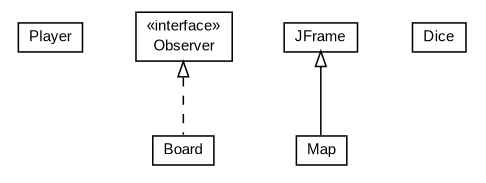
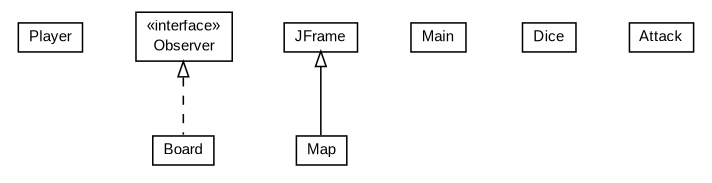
node "Main": added
node "Attack": added
